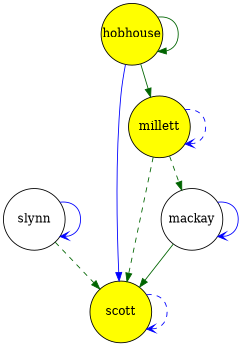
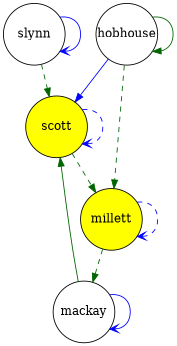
node "hobhouse": fillcolor yellow -> white
edge "hobhouse" -> "millett": style bold -> dashed
edge "millett" -> "scott": reversed
